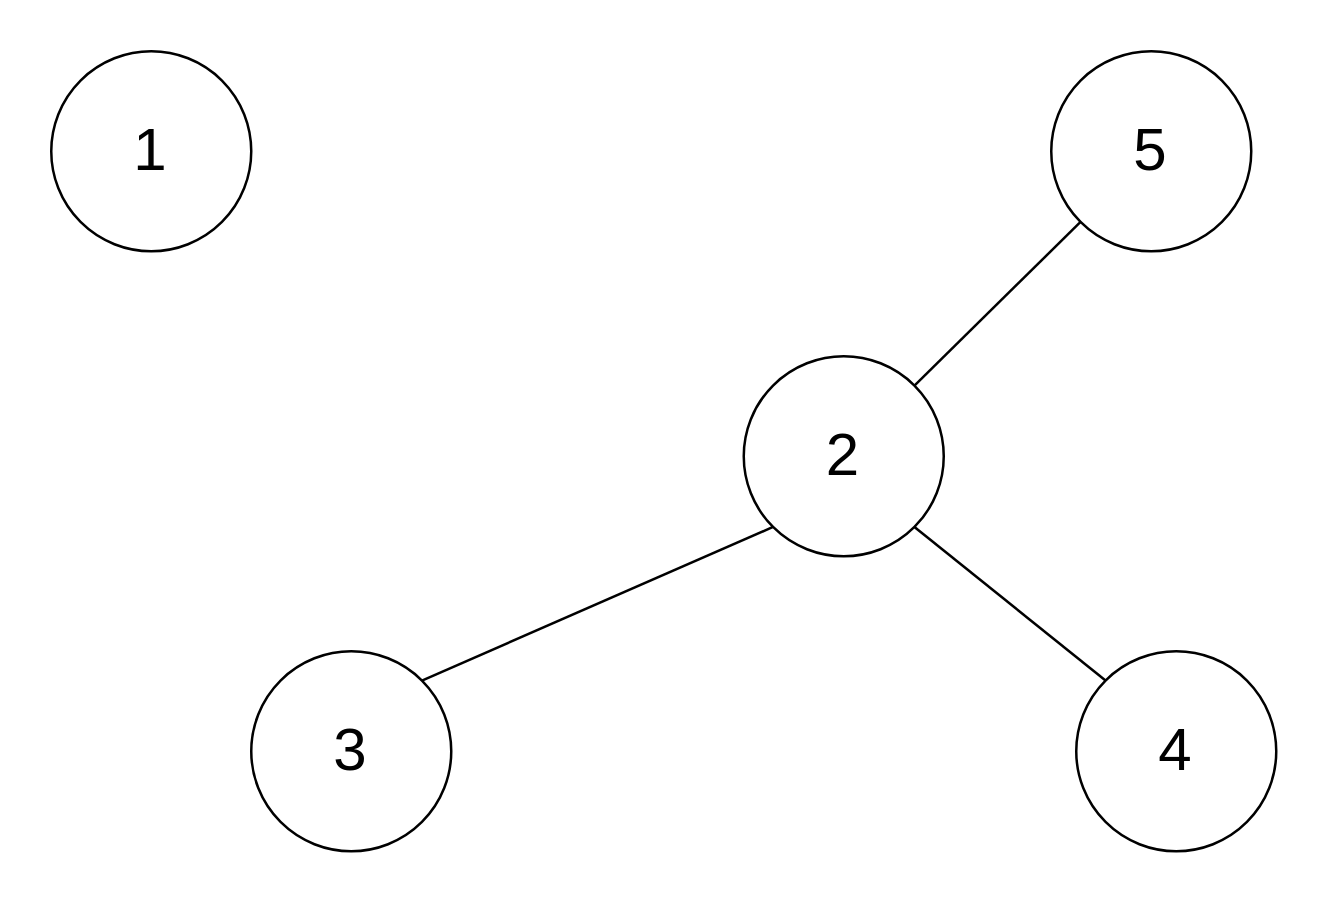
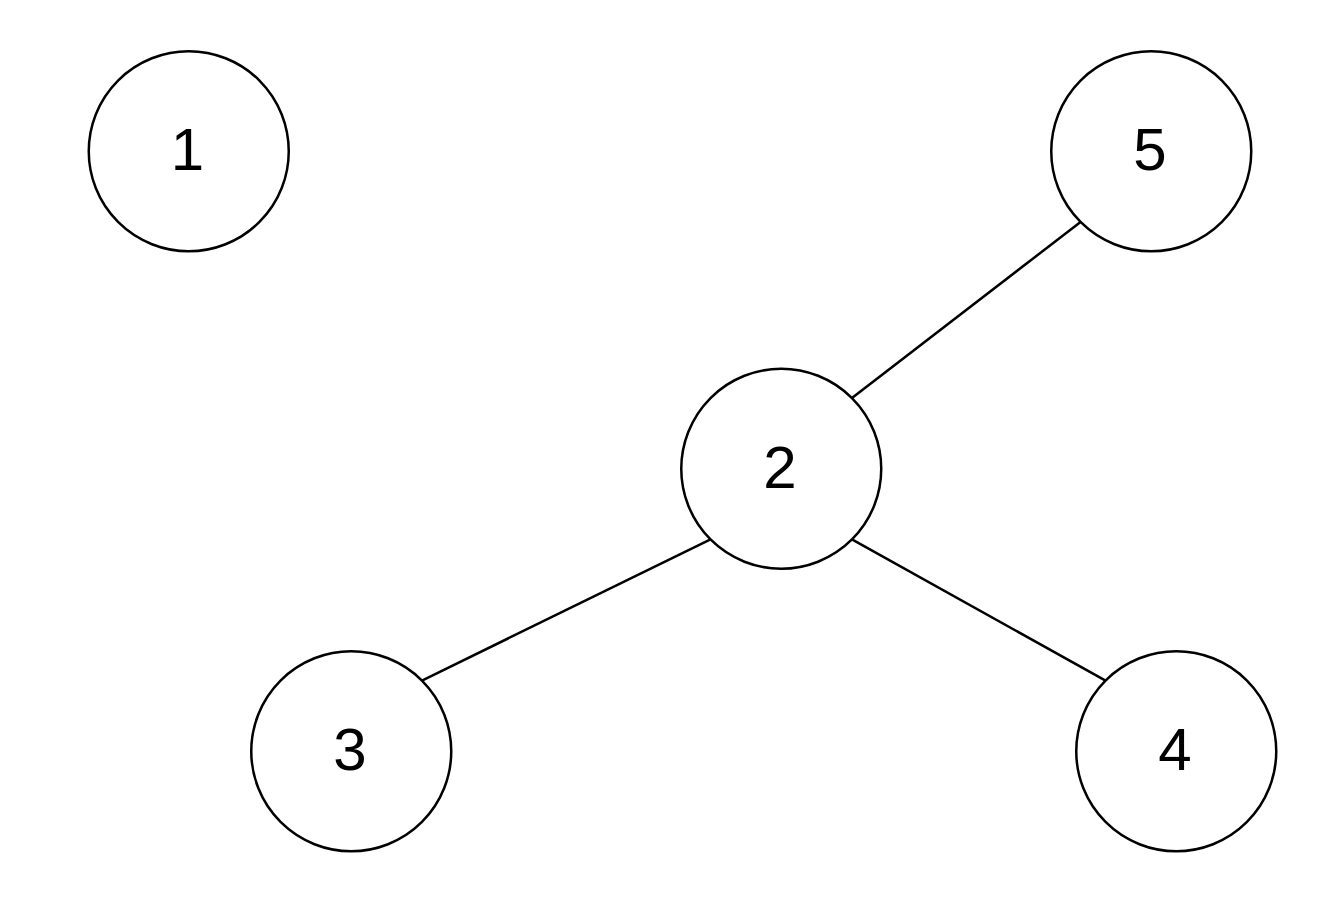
node "1": moved (151, 151) -> (189, 151)
node "2": moved (844, 456) -> (781, 469)
